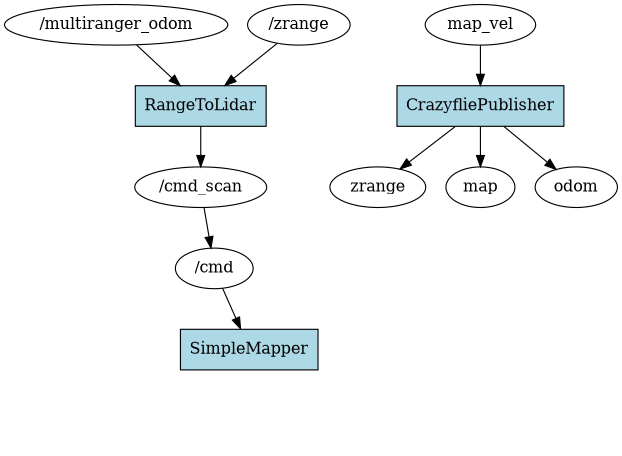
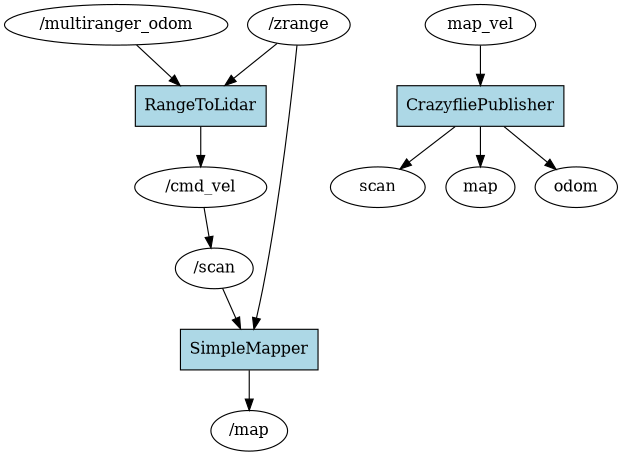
edge "/zrange" -> "SimpleMapper": added
node "/cmd_scan": label "/cmd_scan" -> "/cmd_vel"
node "zrange": label "zrange" -> "scan"
node "/cmd": label "/cmd" -> "/scan"
node "/map": added
